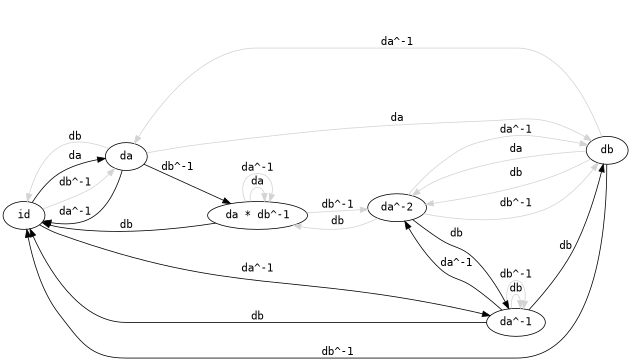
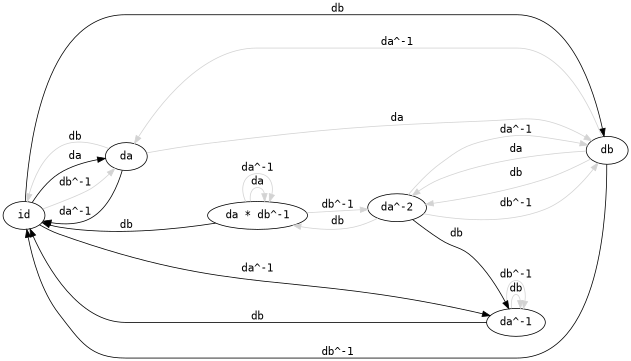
edge "da" -> "da * db^-1": removed, label "db^-1"
edge "da^-1" -> "db": now "id" -> "db"
edge "da^-1" -> "da^-2": removed, label "da^-1"
